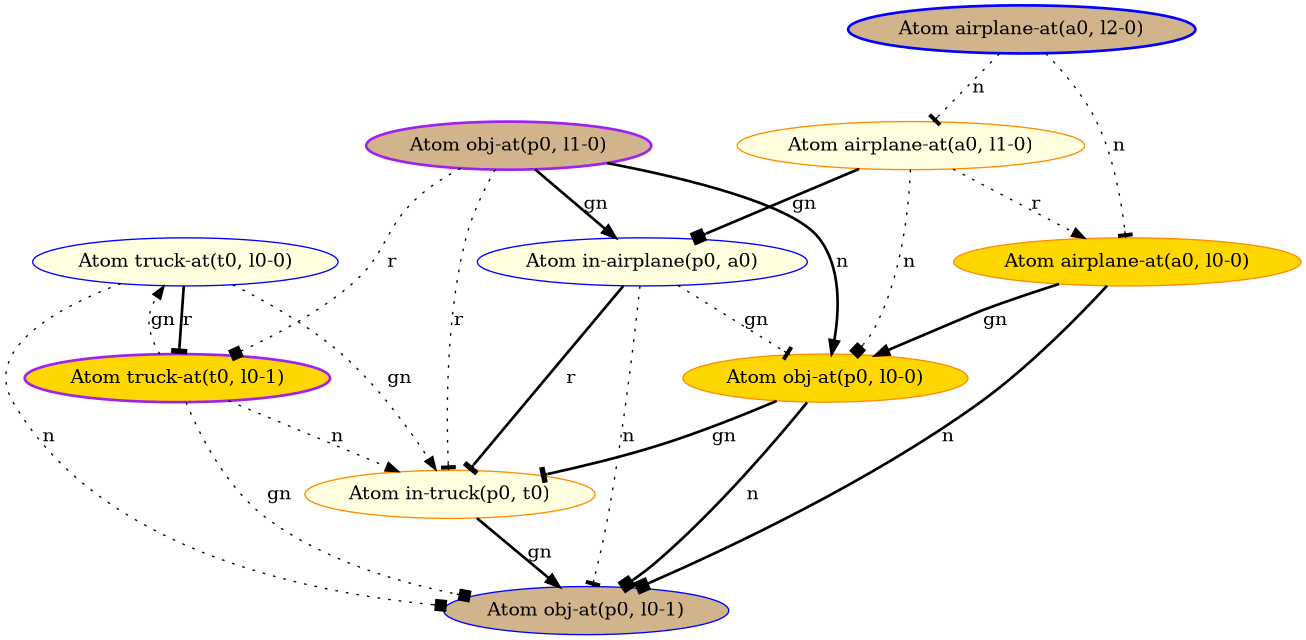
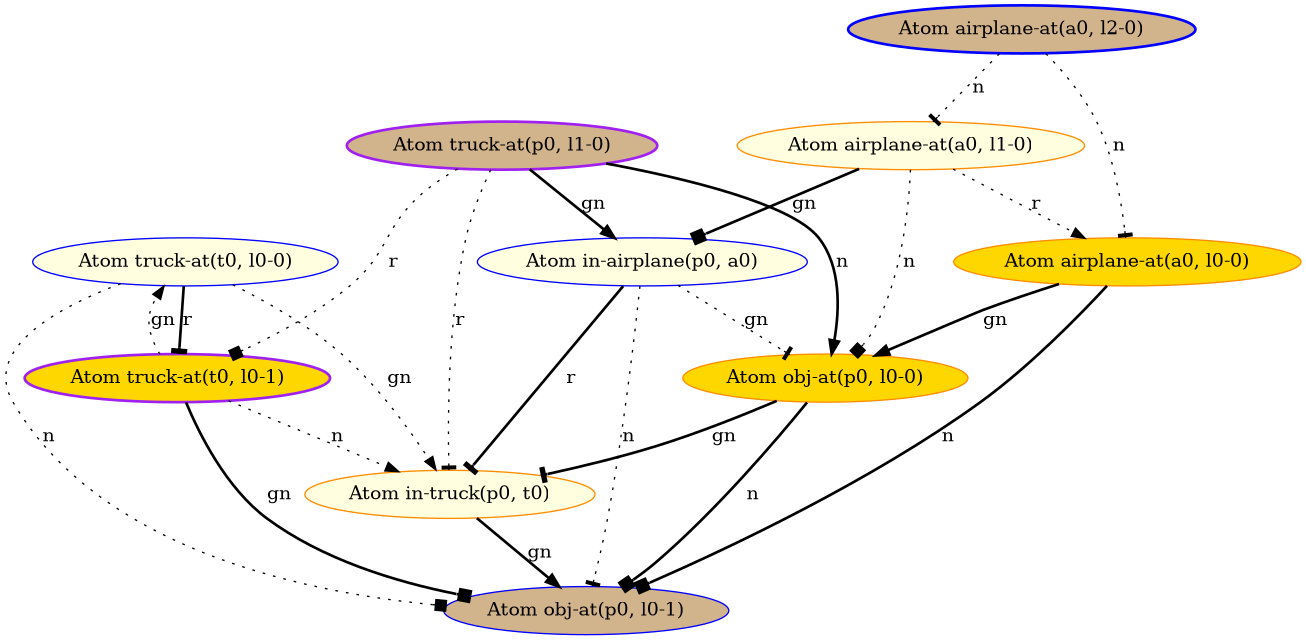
node "Atom obj-at(p0, l1-0)": label "Atom obj-at(p0, l1-0)" -> "Atom truck-at(p0, l1-0)"
edge "Atom truck-at(t0, l0-1)" -> "Atom obj-at(p0, l0-1)": style dotted -> bold
